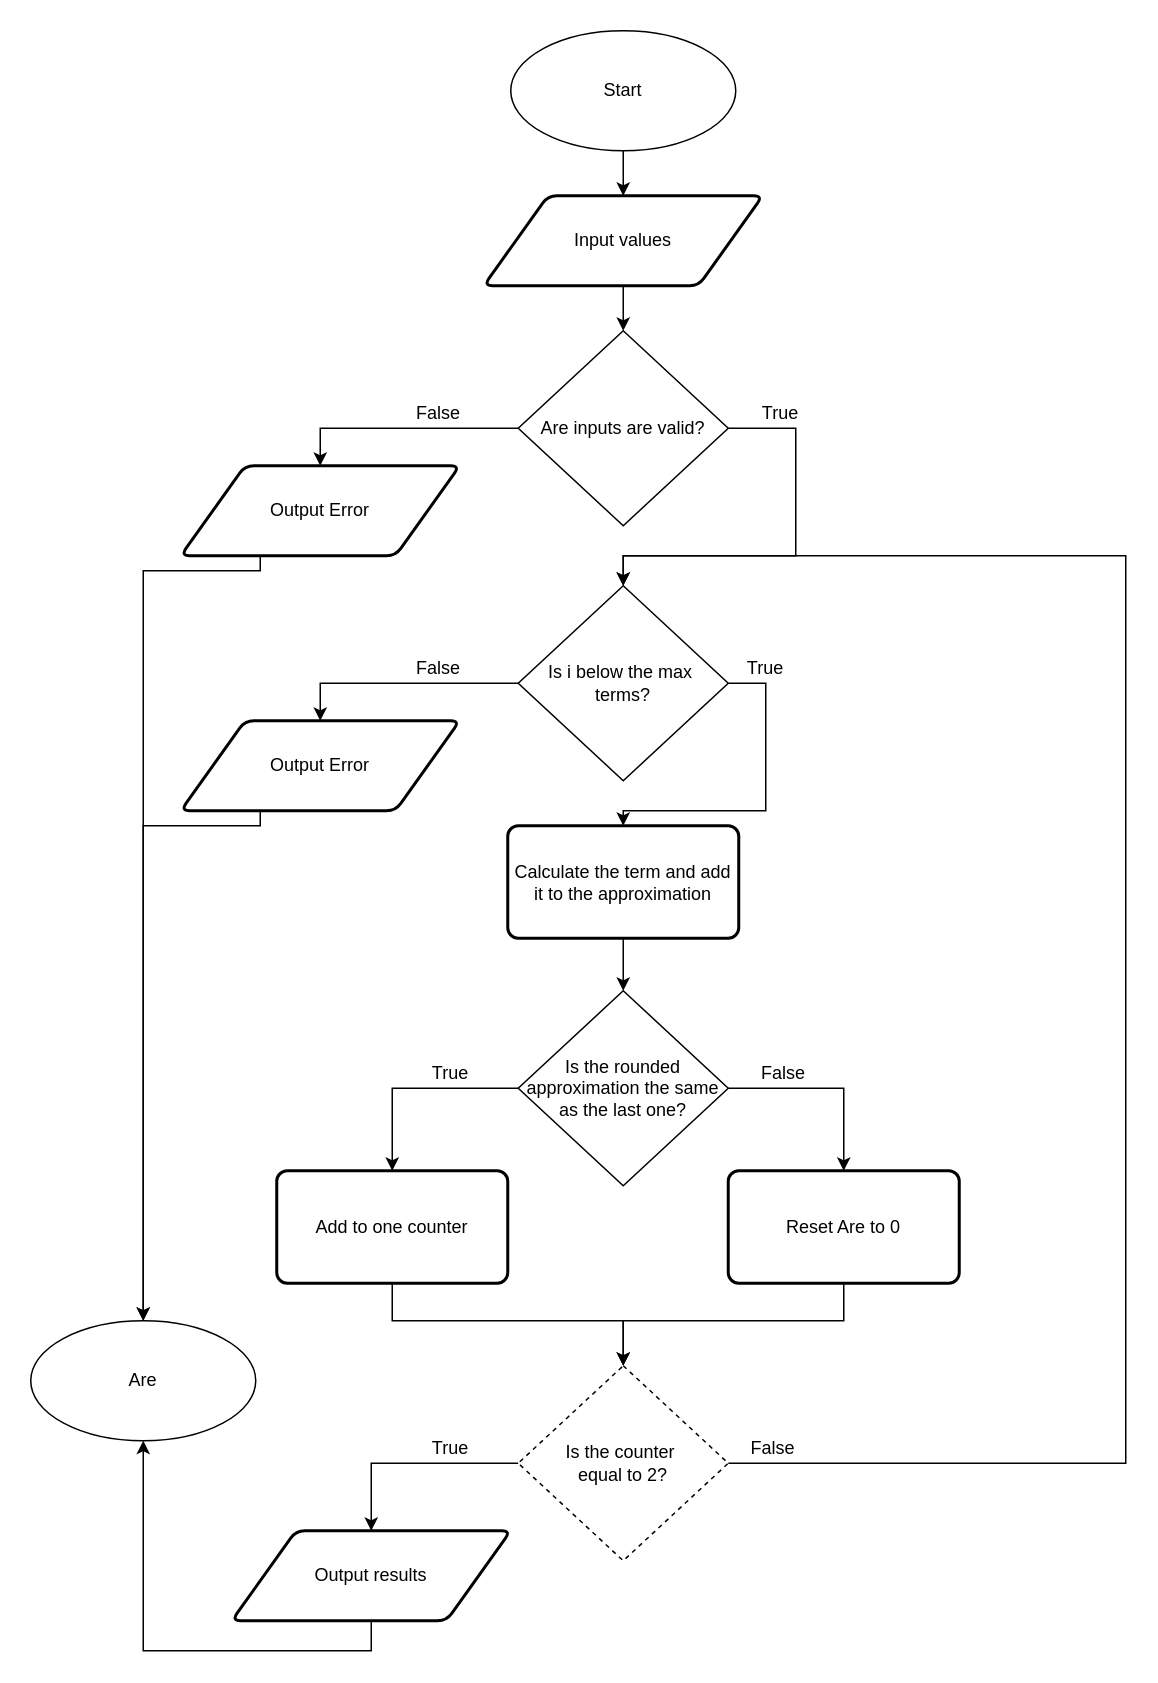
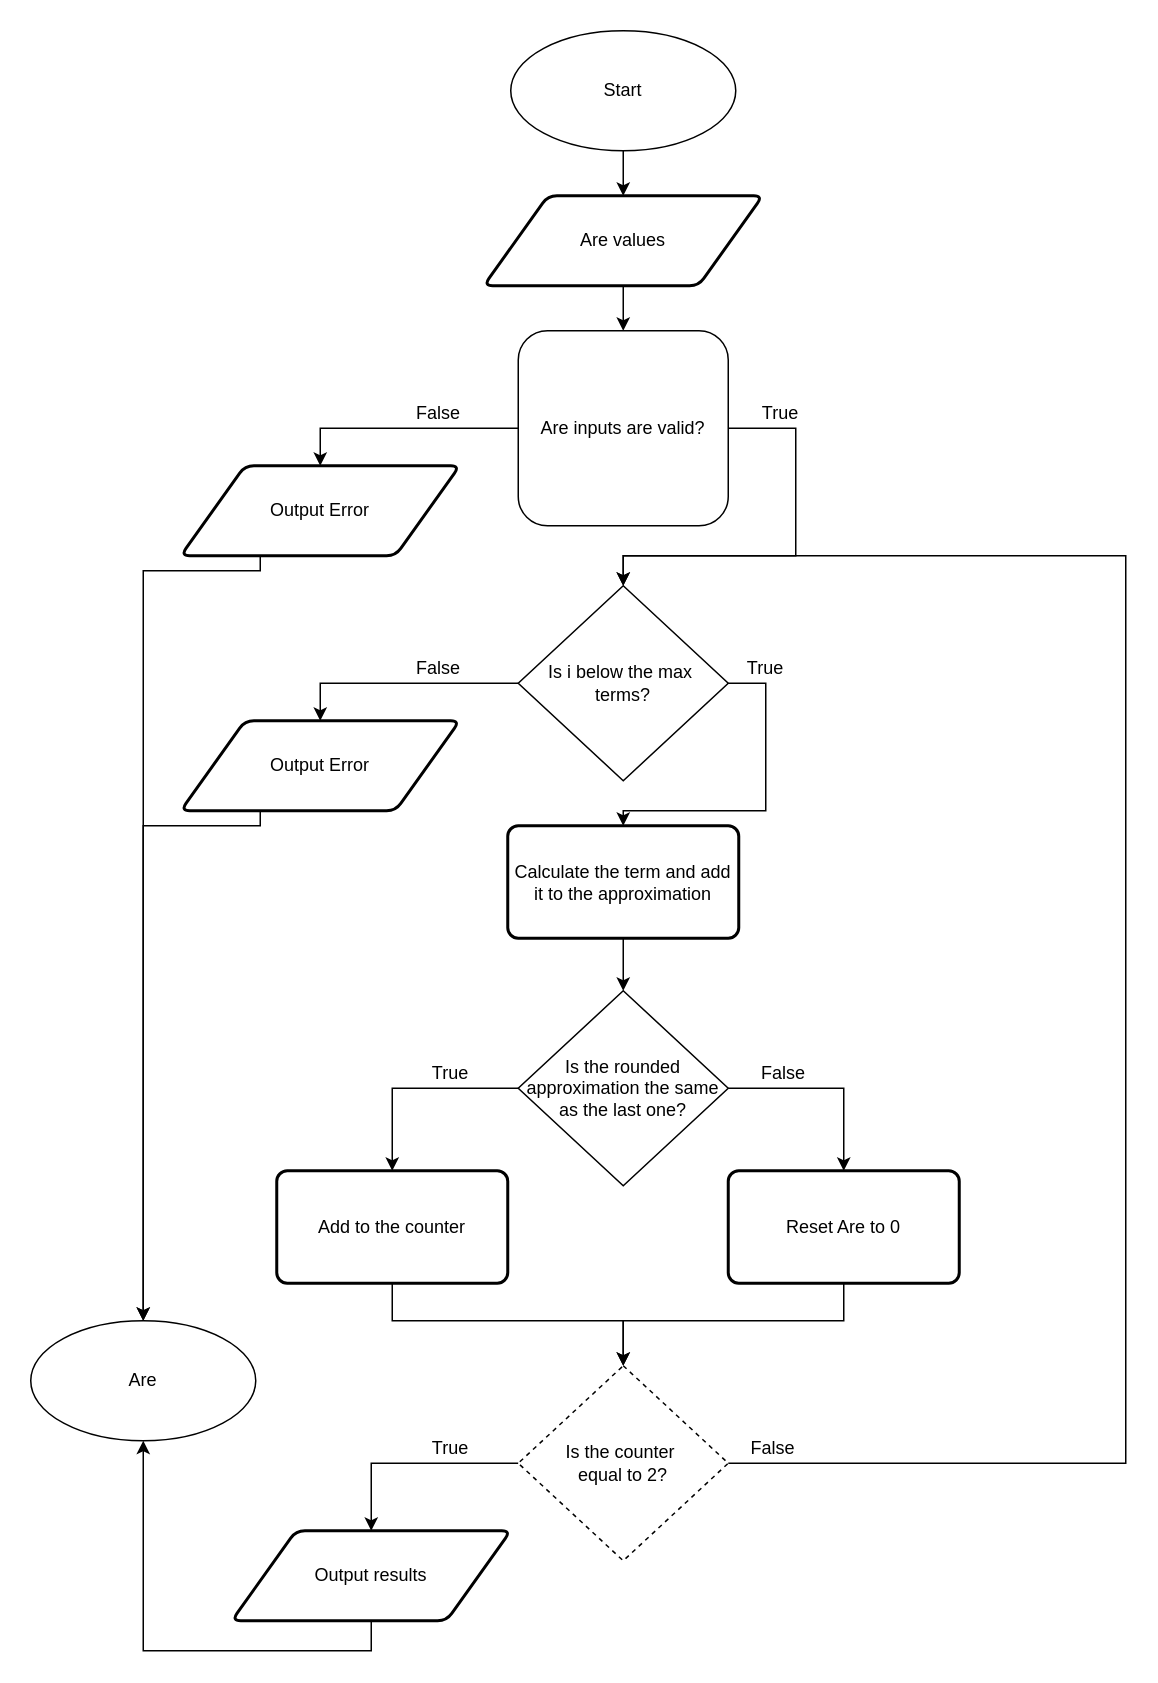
node "Input values": label "Input values" -> "Are values"
node "Are inputs are valid?": shape diamond -> rounded rectangle
node "Add to one counter": label "Add to one counter" -> "Add to the counter"
